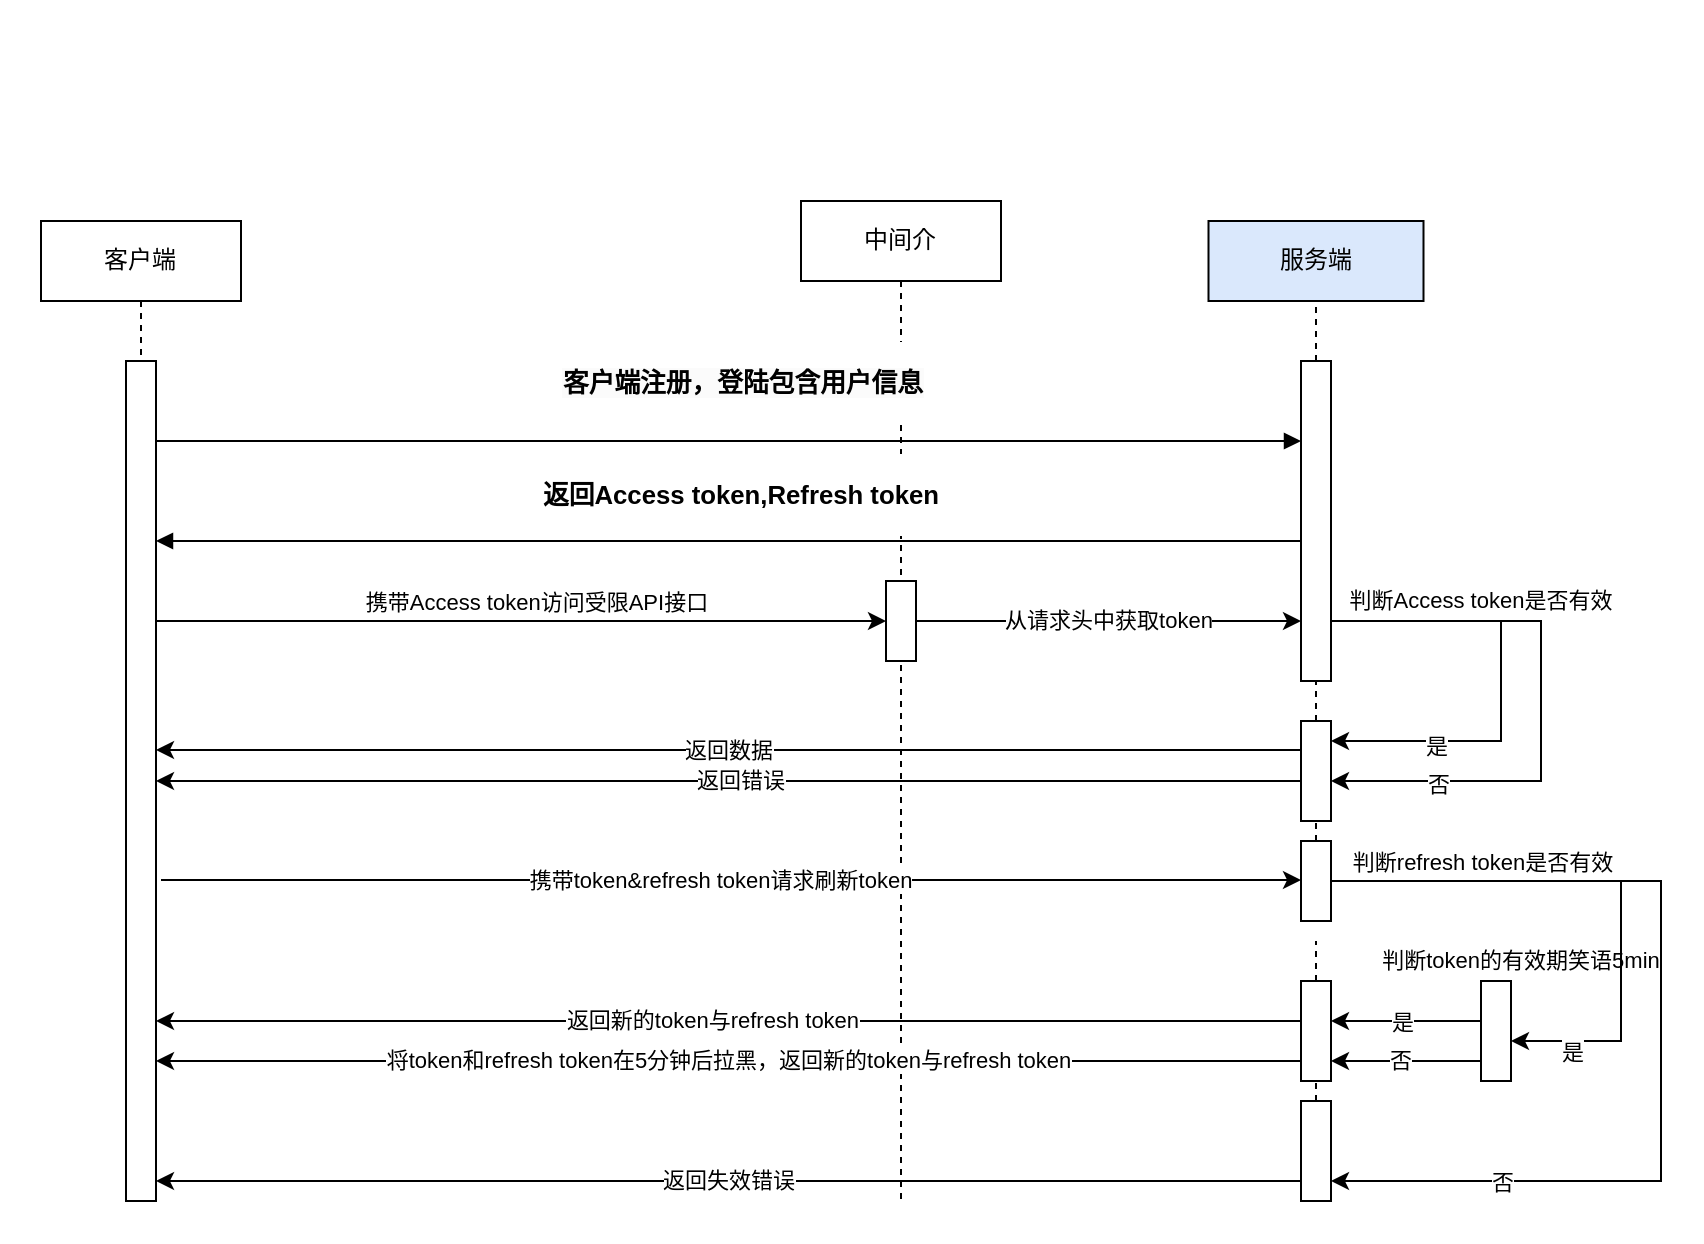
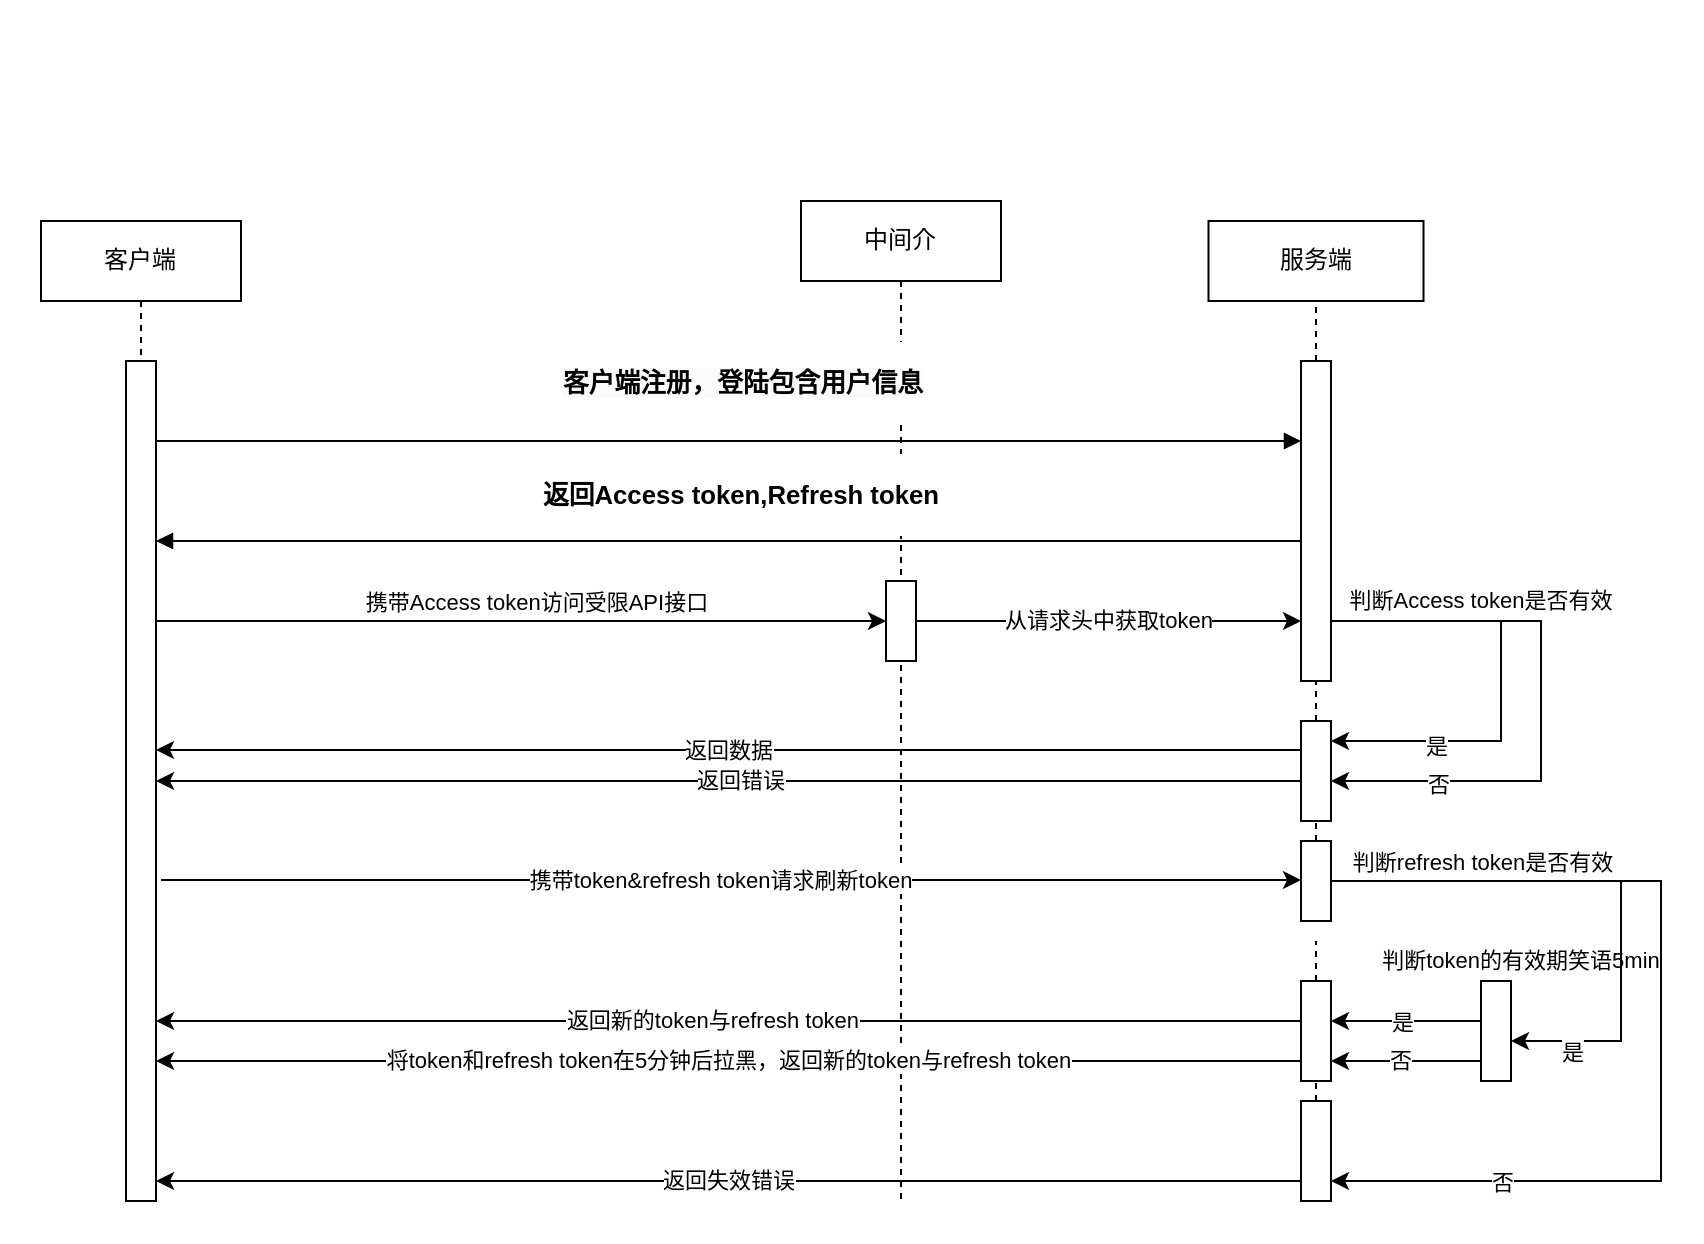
node "服务端": fillcolor #dae8fc -> #ffffff
